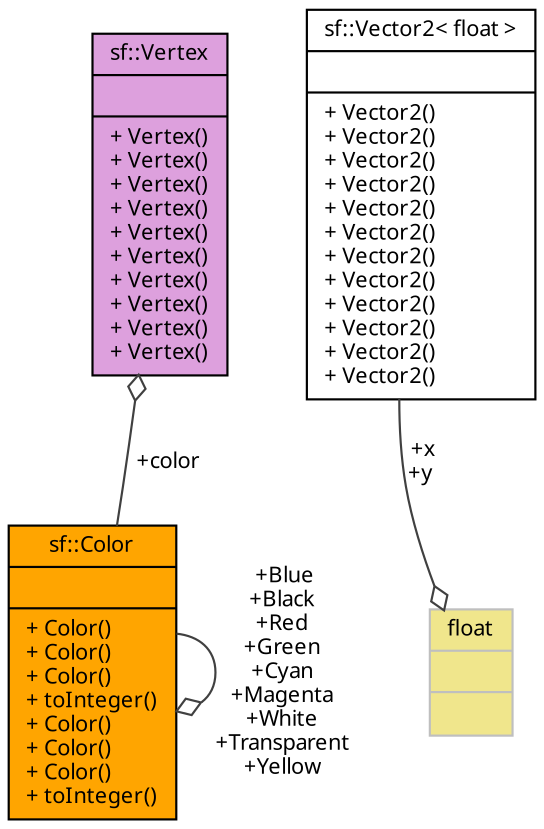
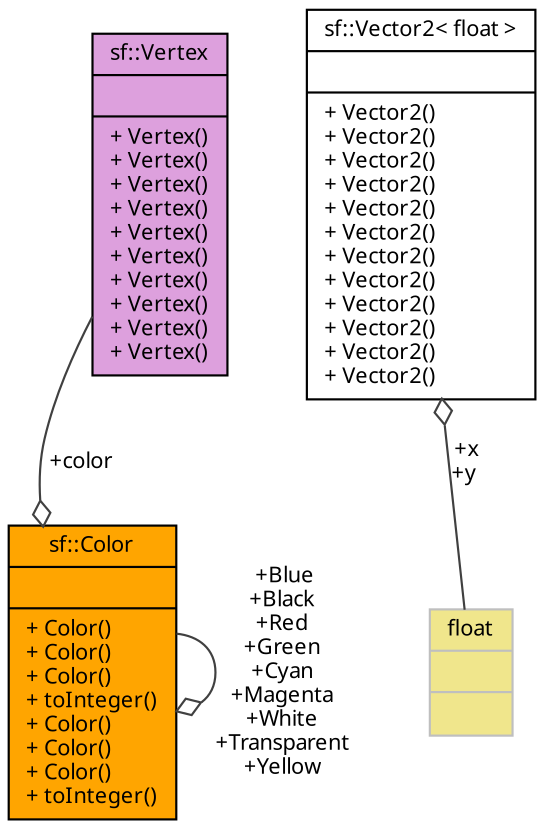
edge "sf::Color" -> "sf::Vertex": reversed
edge "sf::Vector2< float >" -> "float": reversed
